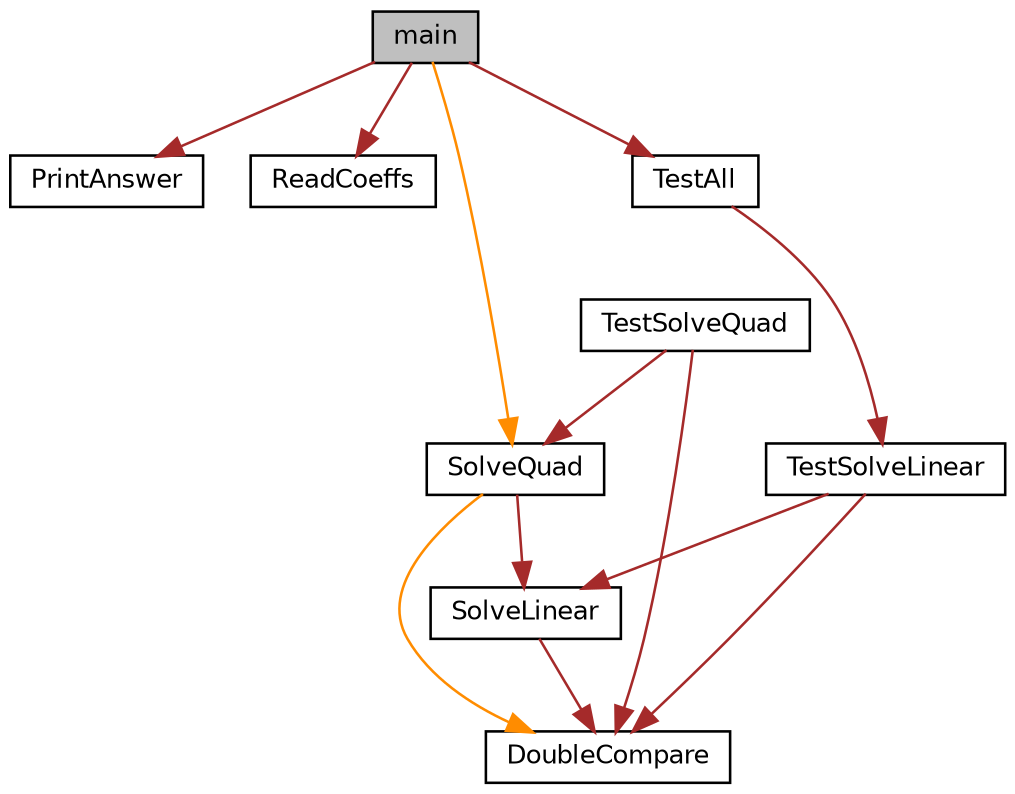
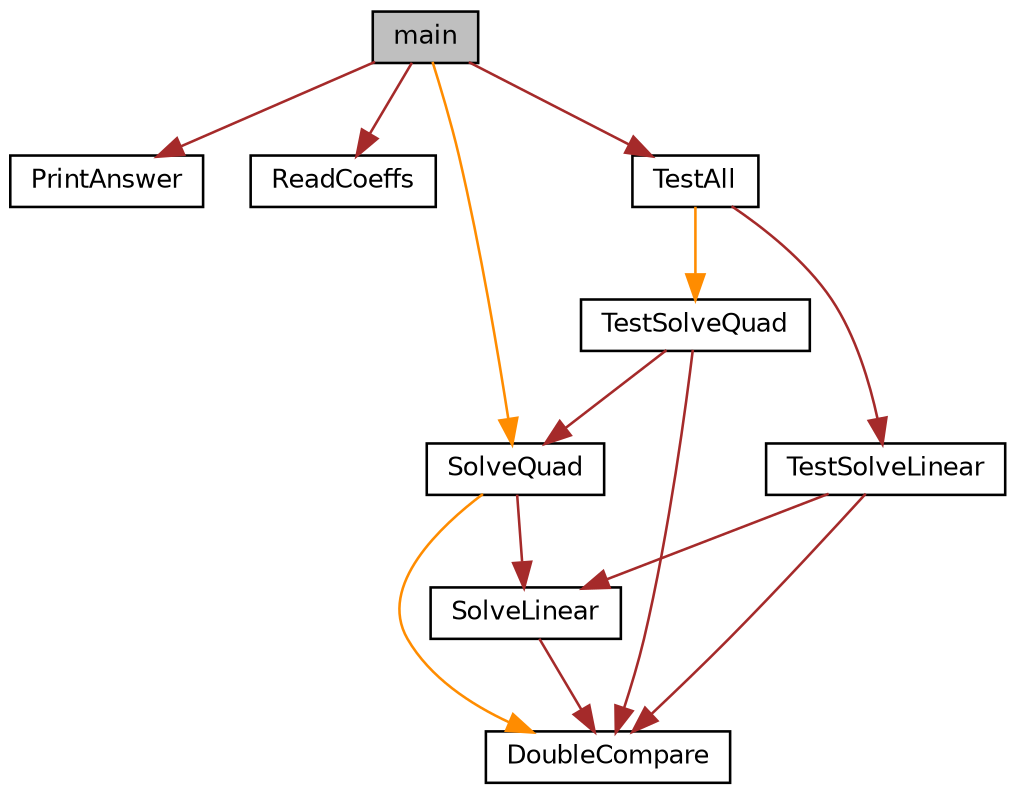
edge "TestAll" -> "TestSolveQuad": added
